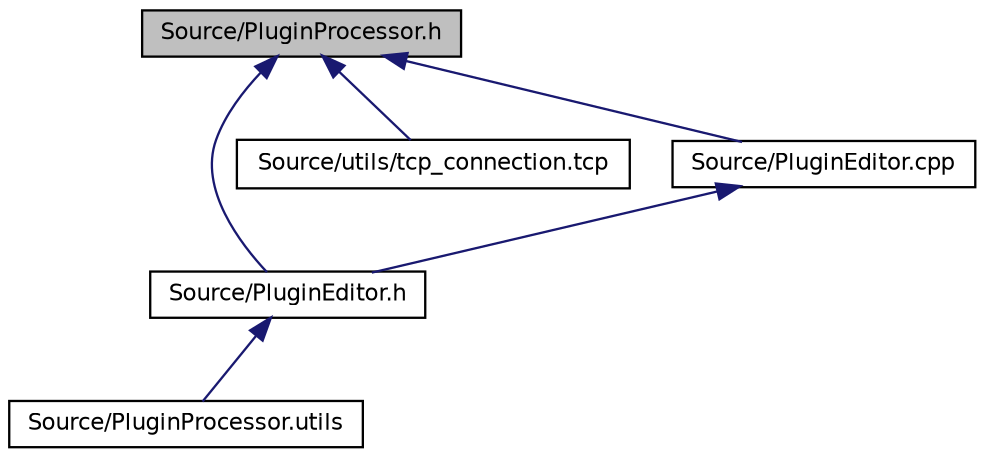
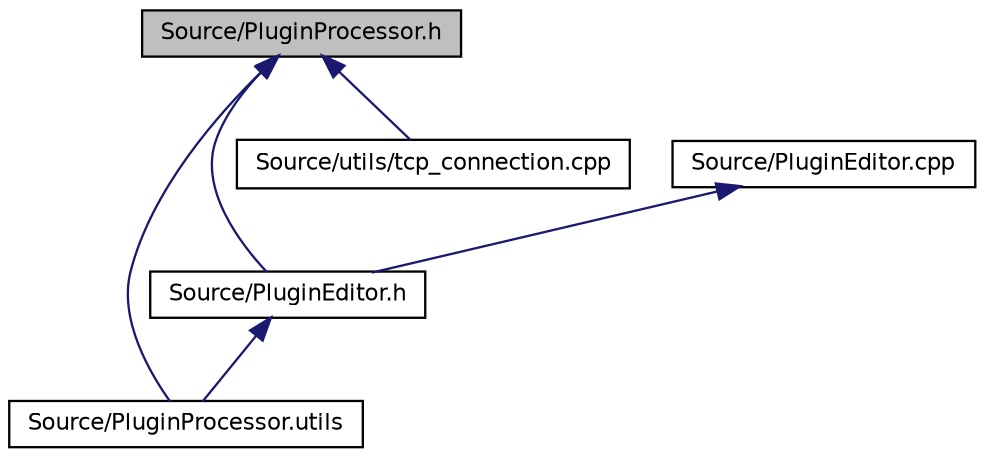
edge "Source/PluginEditor.cpp" -> "Source/PluginProcessor.h": now "Source/PluginProcessor.utils" -> "Source/PluginProcessor.h"
node "Source/utils/tcp_connection.tcp": label "Source/utils/tcp_connection.tcp" -> "Source/utils/tcp_connection.cpp"
